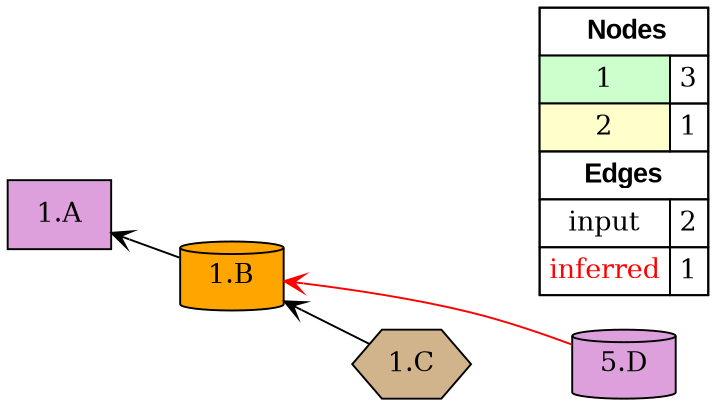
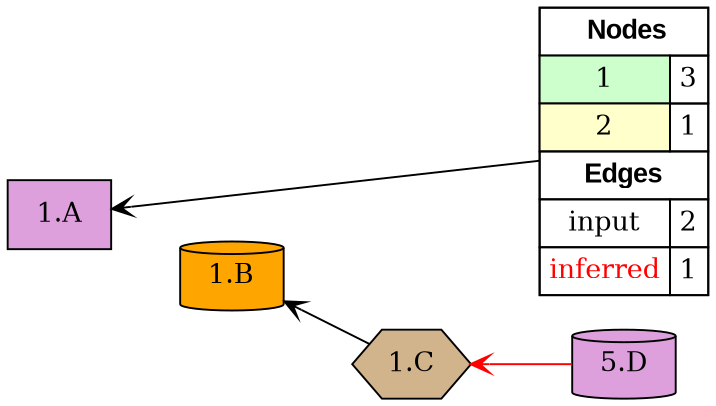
edge "1.B" -> "1.A": now "Nodes" -> "1.A"
edge "5.D" -> "1.B": now "5.D" -> "1.C"
